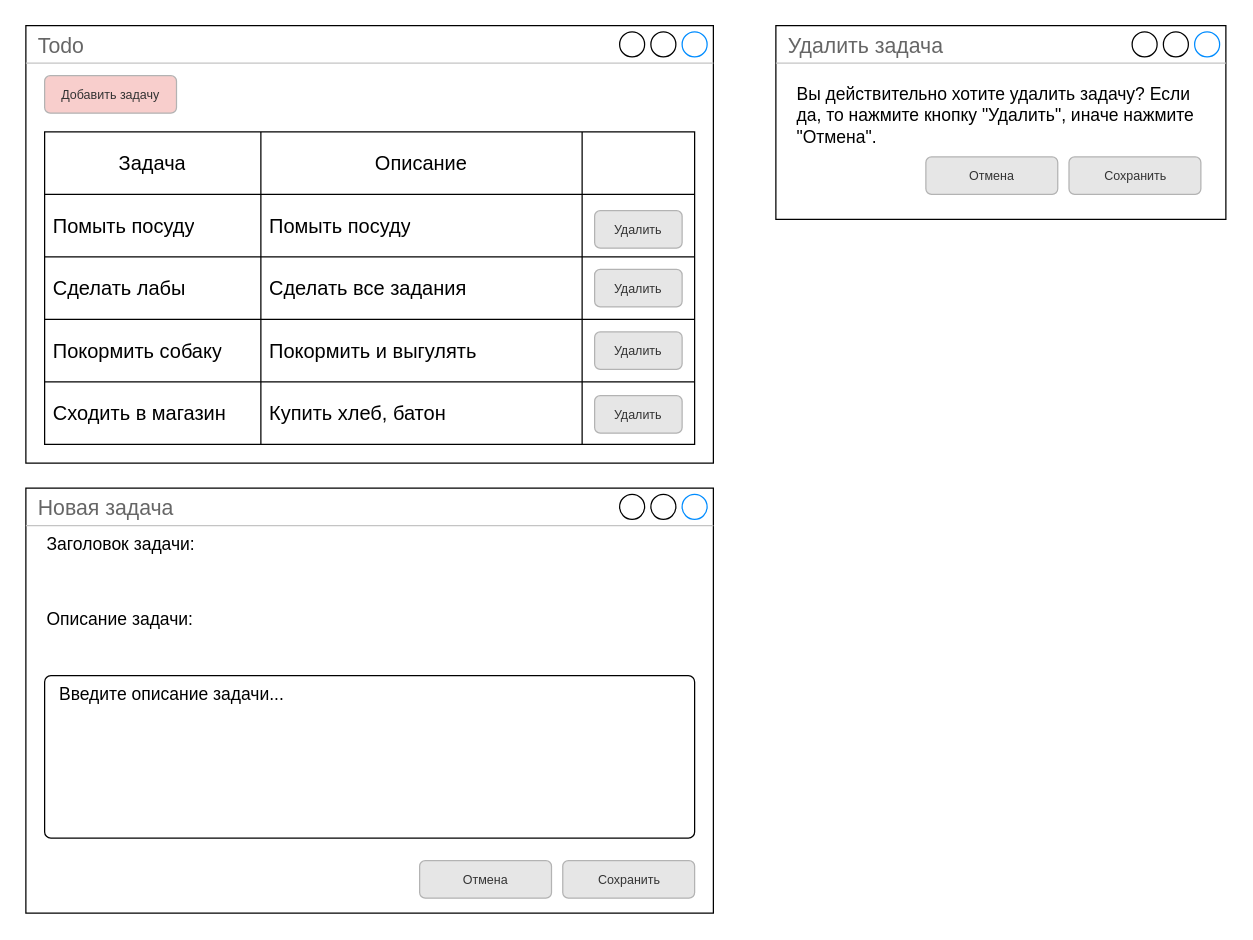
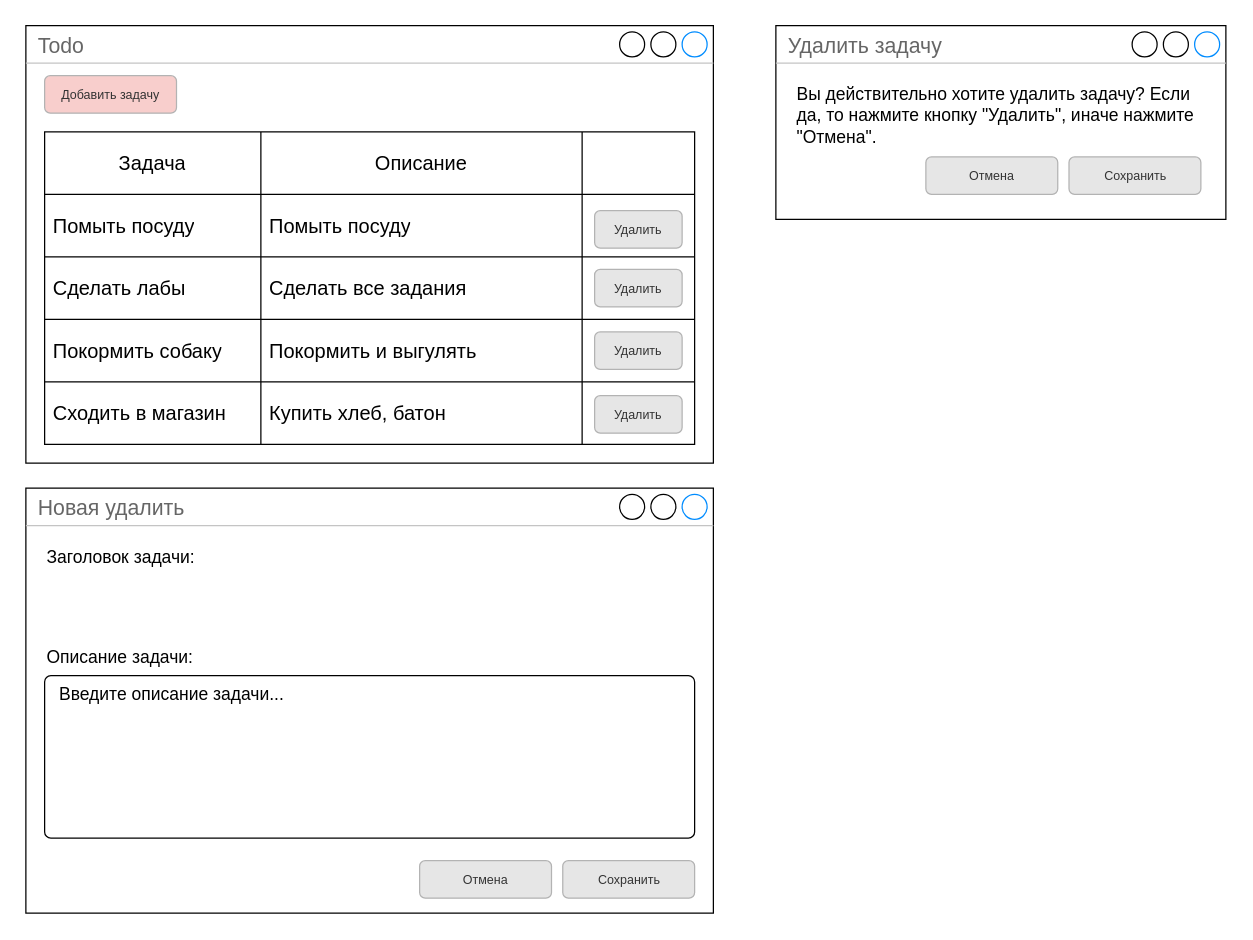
node "Удалить задача": label "Удалить задача" -> "Удалить задачу"
node "Новая задача": label "Новая задача" -> "Новая удалить"
node "Заголовок задачи:": moved (363, 544) -> (363, 557)
node "Описание задачи:": moved (363, 619) -> (363, 657)
